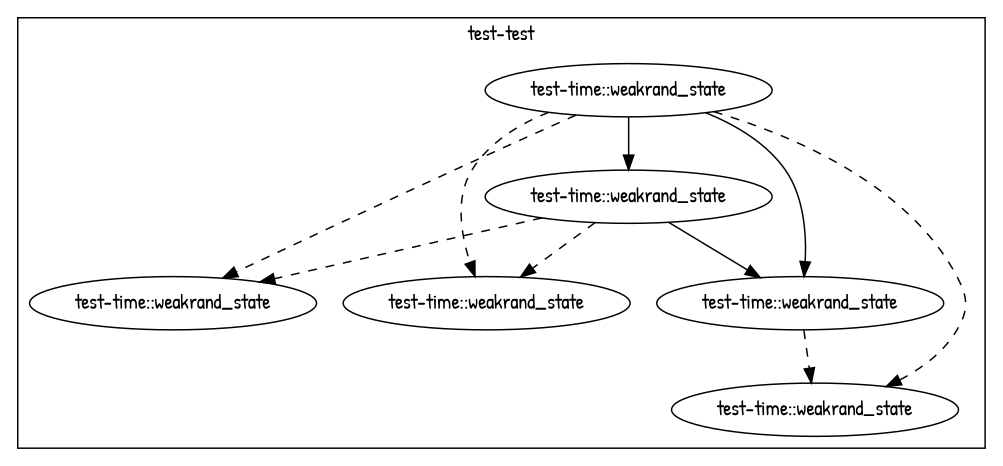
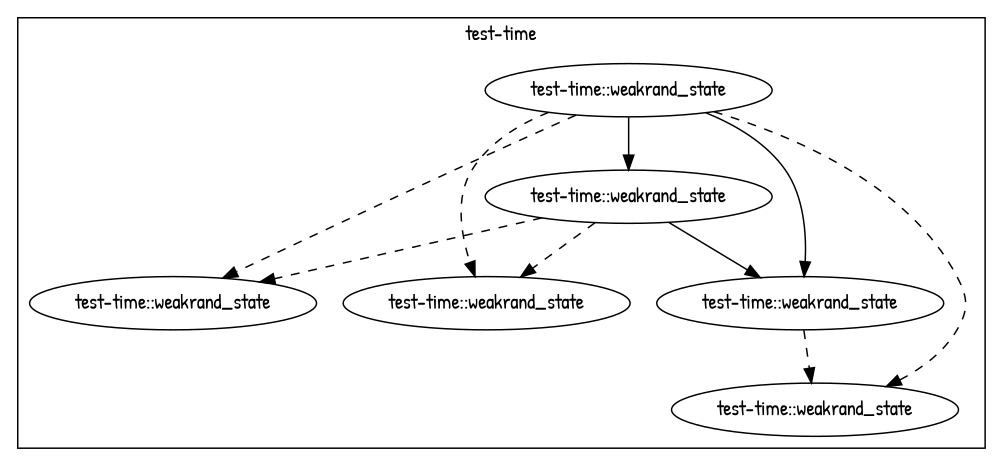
cluster "test-test": label "test-test" -> "test-time"
